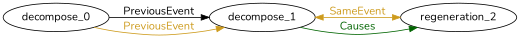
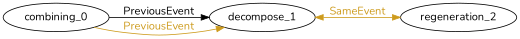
node "decompose_0": label "decompose_0" -> "combining_0"
edge "decompose_1" -> "regeneration_2": removed, label "Causes"
